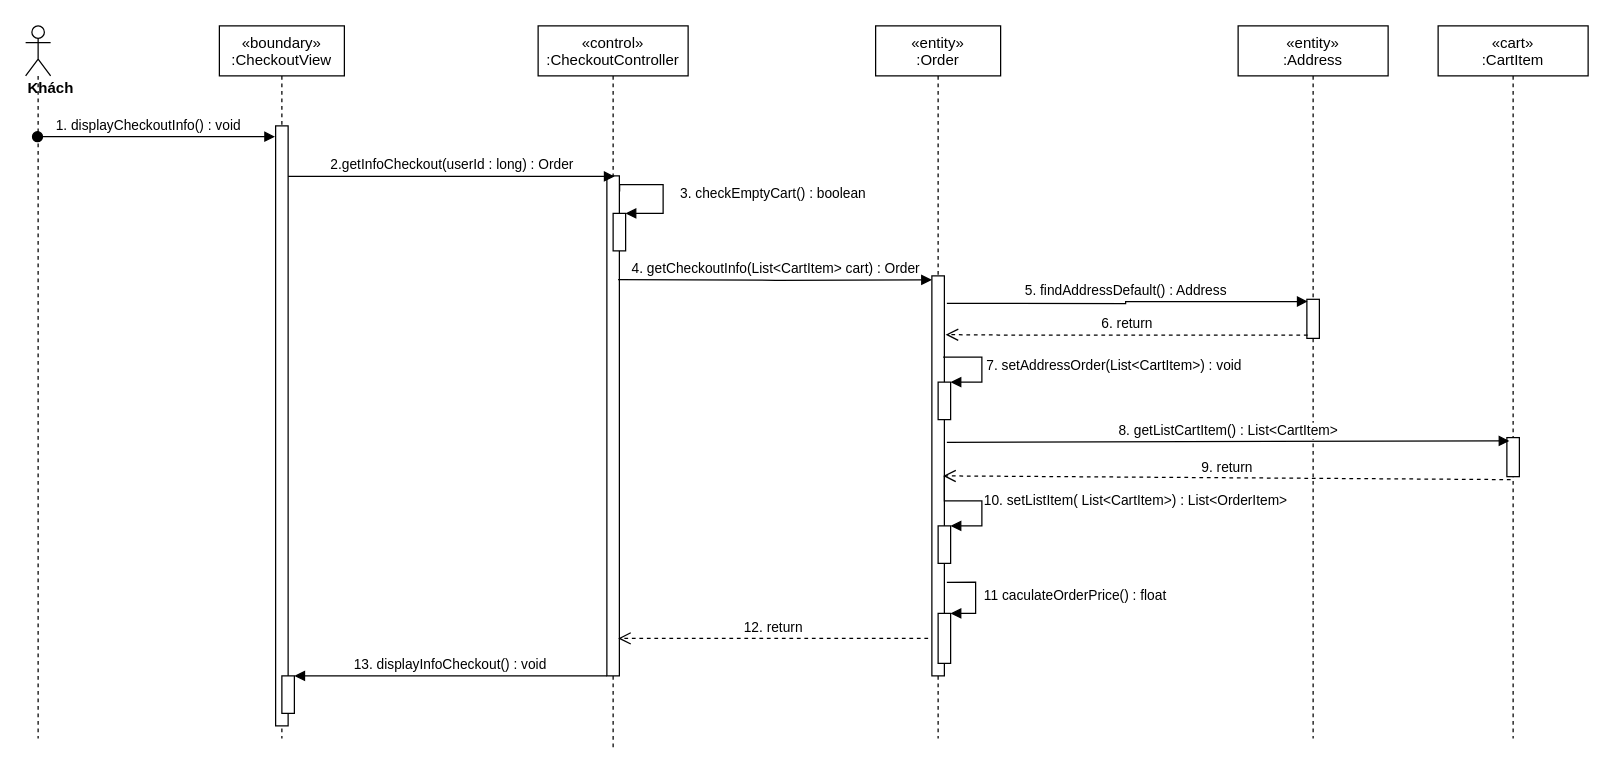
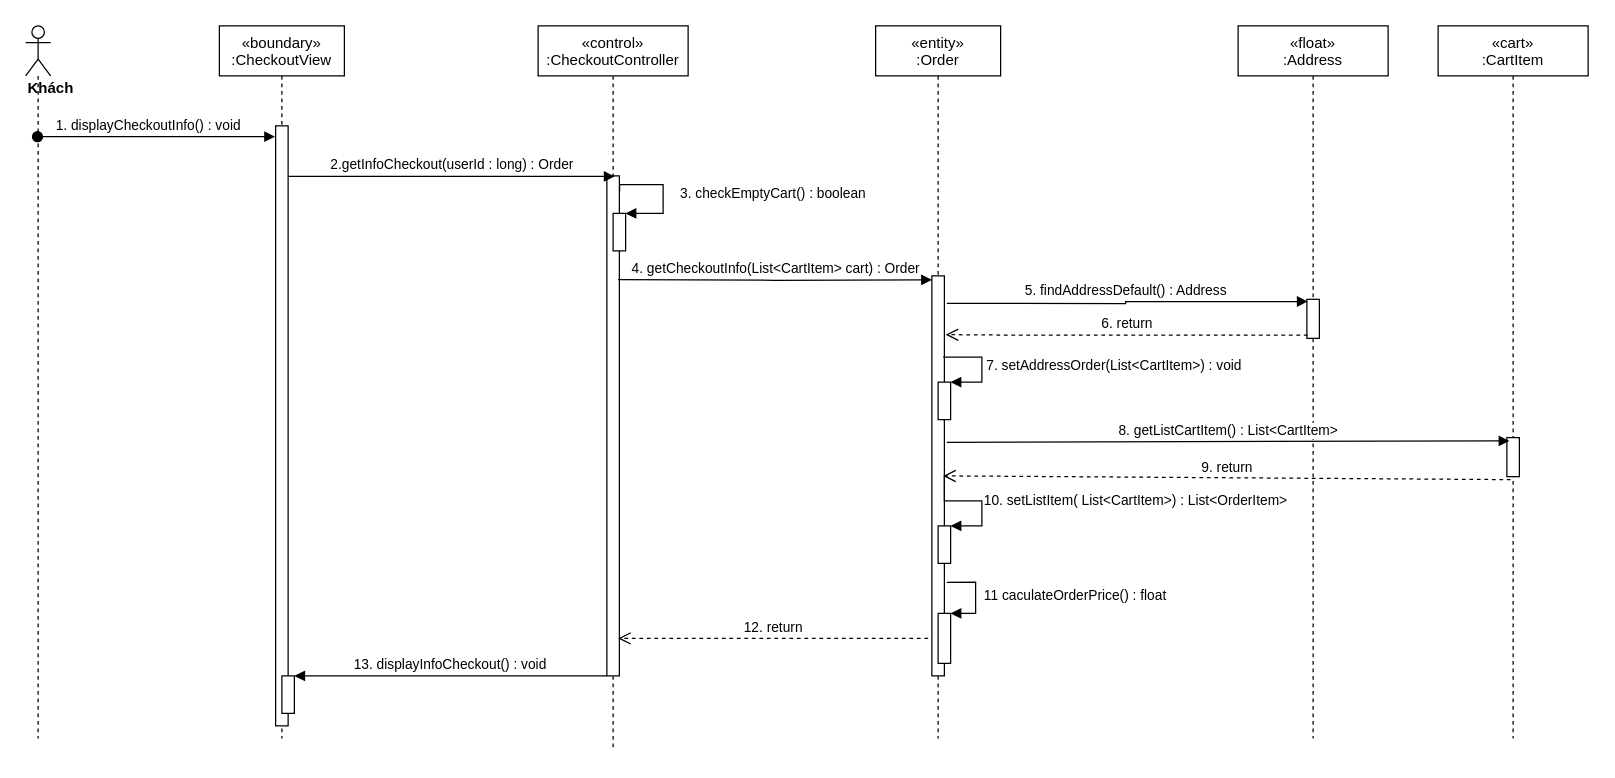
node "«entity» :Address": label "«entity» :Address" -> "«float» :Address"
